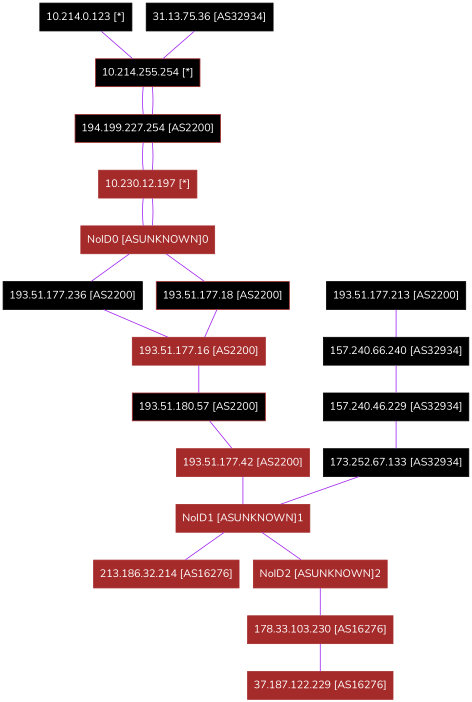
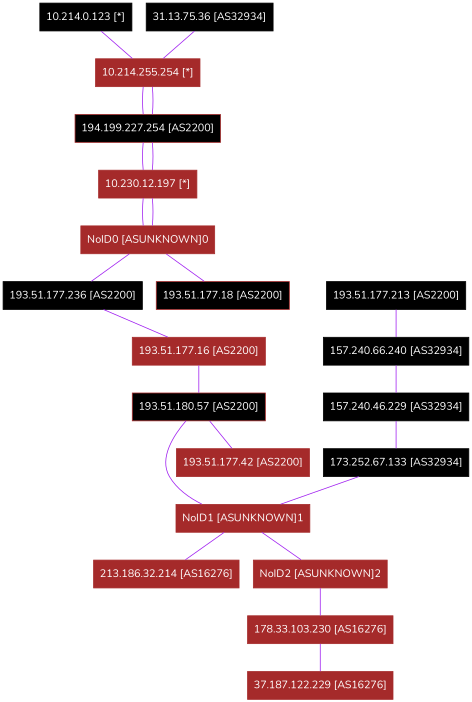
node "10.214.255.254 [*]": fillcolor black -> brown
edge "193.51.177.18 [AS2200]" -> "193.51.177.16 [AS2200]": removed
edge "193.51.177.42 [AS2200]" -> "NoID1 [ASUNKNOWN]1": now "193.51.180.57 [AS2200]" -> "NoID1 [ASUNKNOWN]1"
